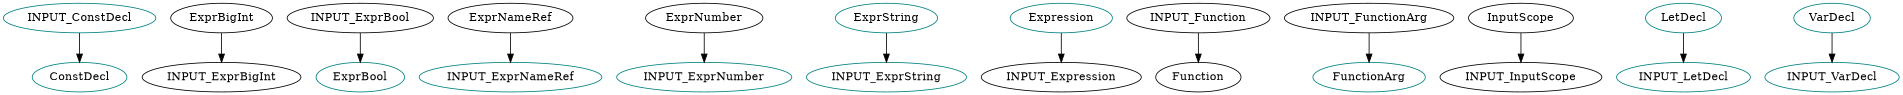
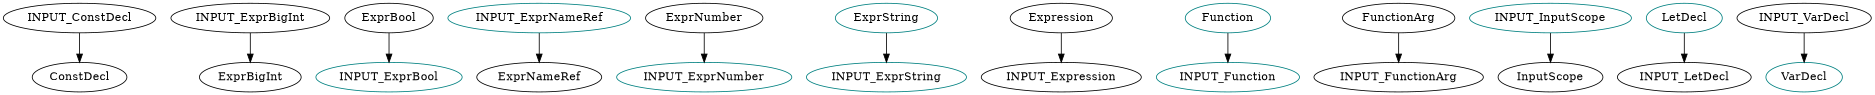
node "INPUT_ConstDecl": color teal -> black
node "INPUT_ExprBool": color black -> teal
node "Expression": color teal -> black
node "INPUT_Function": color black -> teal
edge "ExprBigInt" -> "INPUT_ExprBigInt": reversed
edge "INPUT_ExprBool" -> "ExprBool": reversed
edge "ExprNameRef" -> "INPUT_ExprNameRef": reversed
edge "INPUT_Function" -> "Function": reversed
edge "INPUT_FunctionArg" -> "FunctionArg": reversed
edge "InputScope" -> "INPUT_InputScope": reversed
edge "VarDecl" -> "INPUT_VarDecl": reversed
node "ConstDecl": color teal -> black
node "ExprBool": color teal -> black
node "Function": color black -> teal
node "FunctionArg": color teal -> black
node "INPUT_InputScope": color black -> teal
node "INPUT_LetDecl": color teal -> black
node "INPUT_VarDecl": color teal -> black
